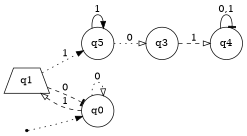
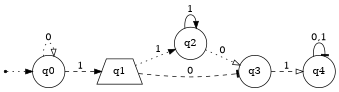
node "q5": label "q5" -> "q2"
edge "q1" -> "q0": now "q1" -> "q3"
edge "q0" -> "q1": arrowhead onormal -> normal
